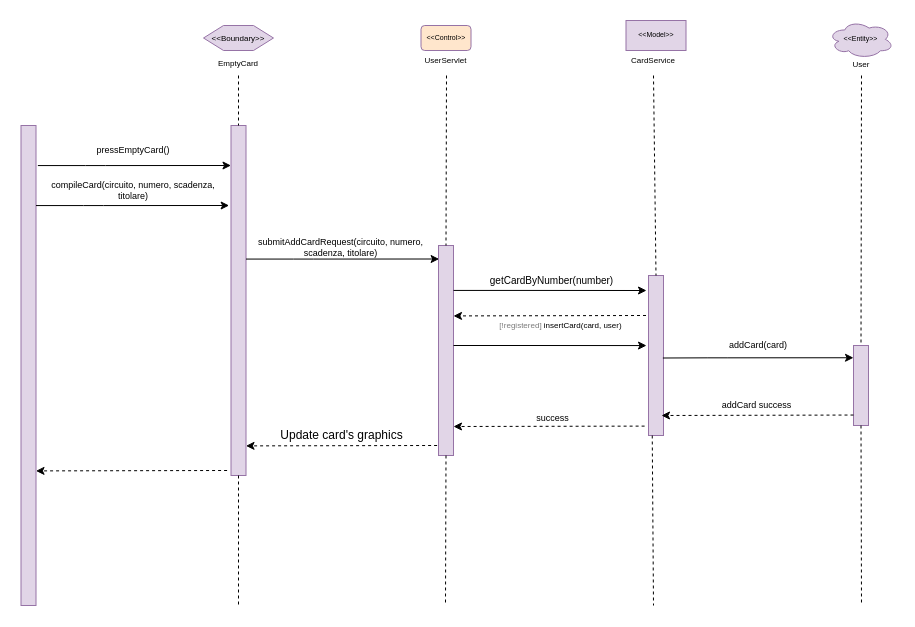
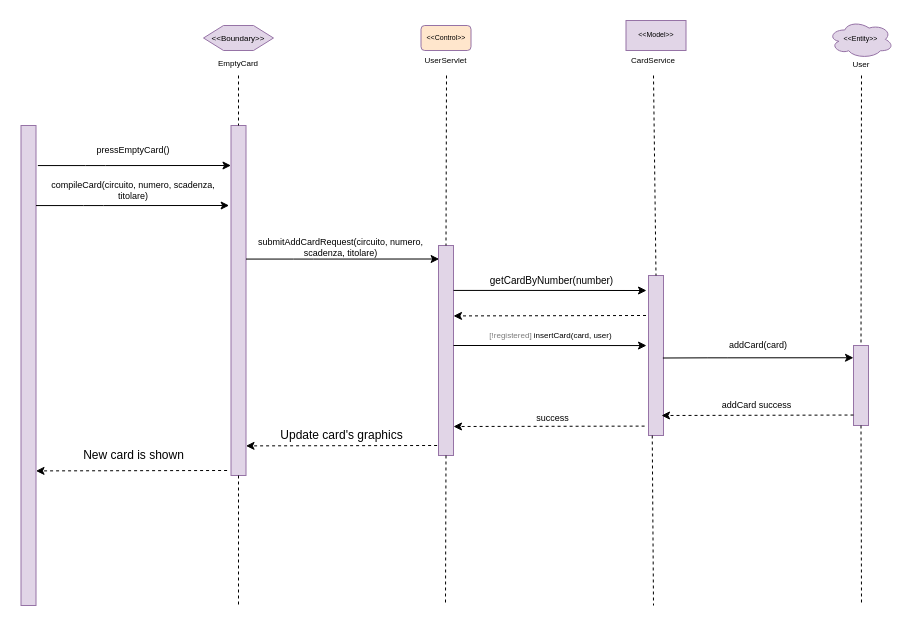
node "[!registered] insertCard(card, user)": moved (561, 326) -> (551, 336)
node "New card is shown": added
